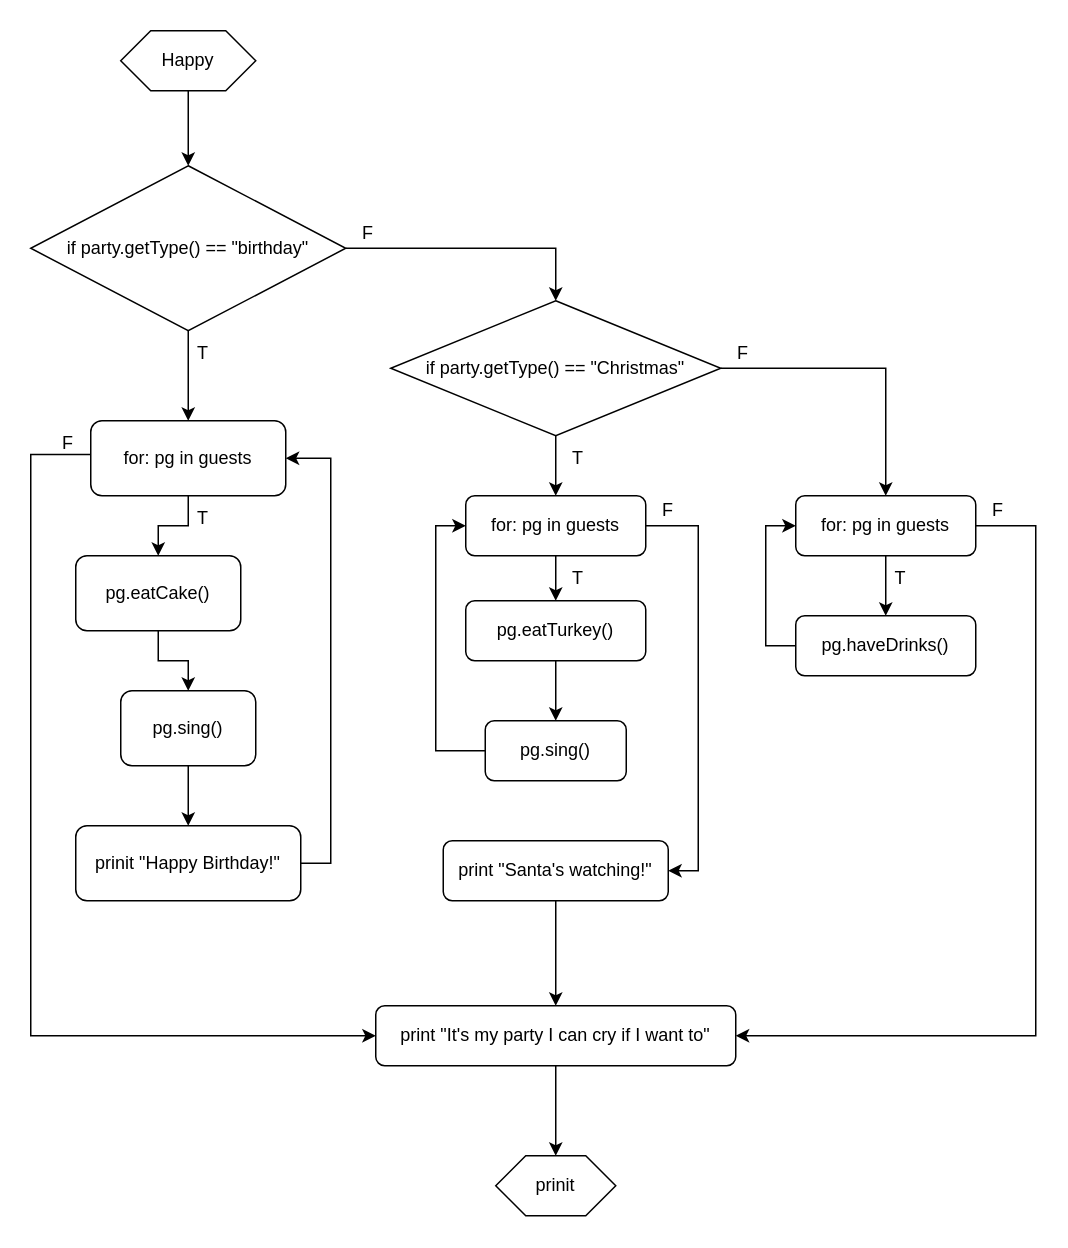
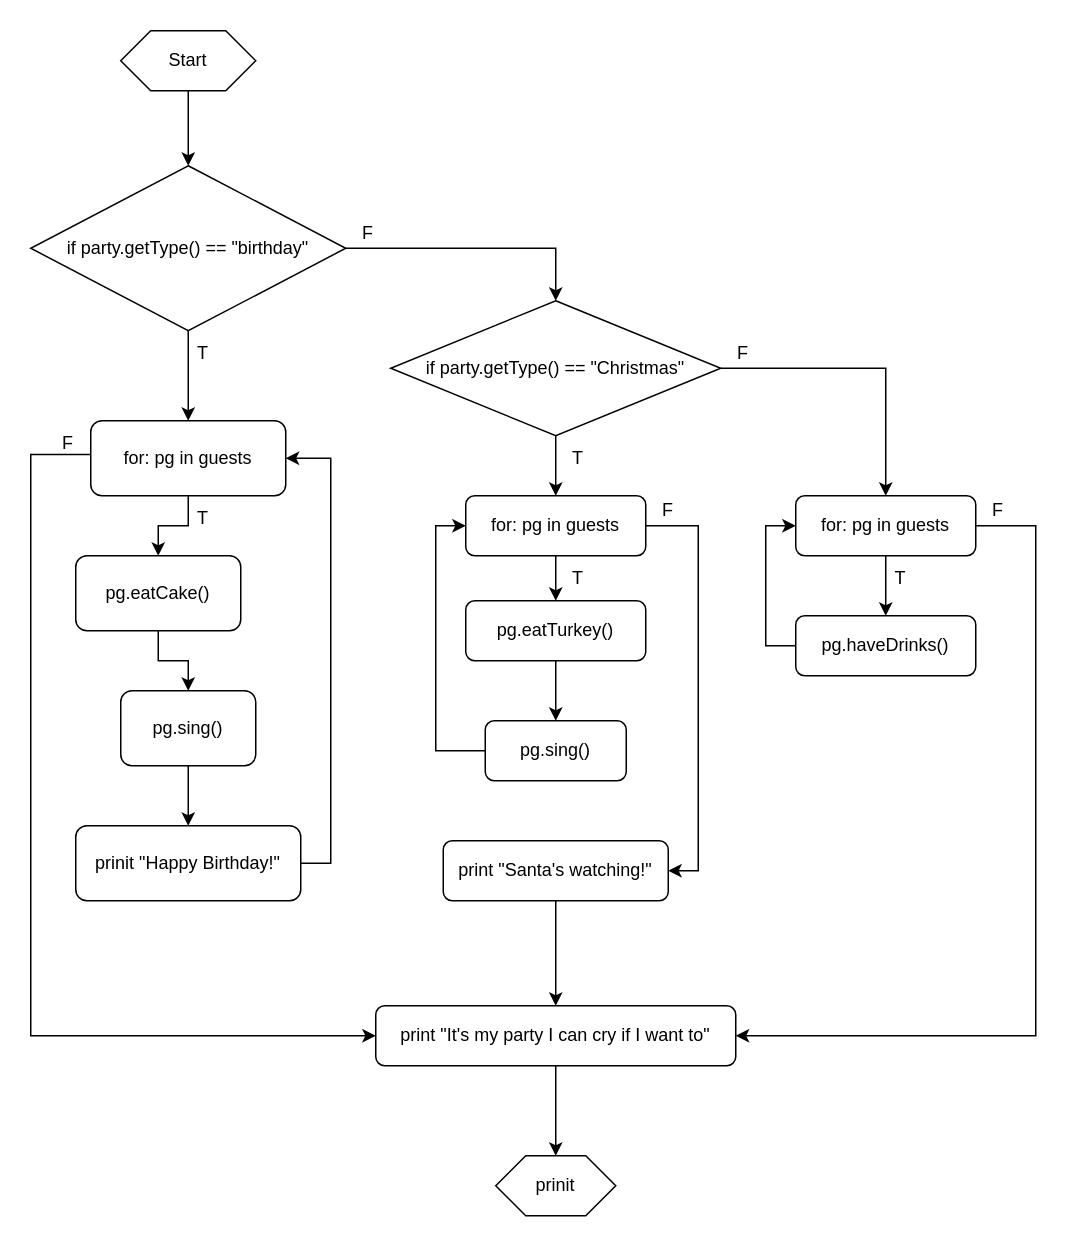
node "Happy": label "Happy" -> "Start"
